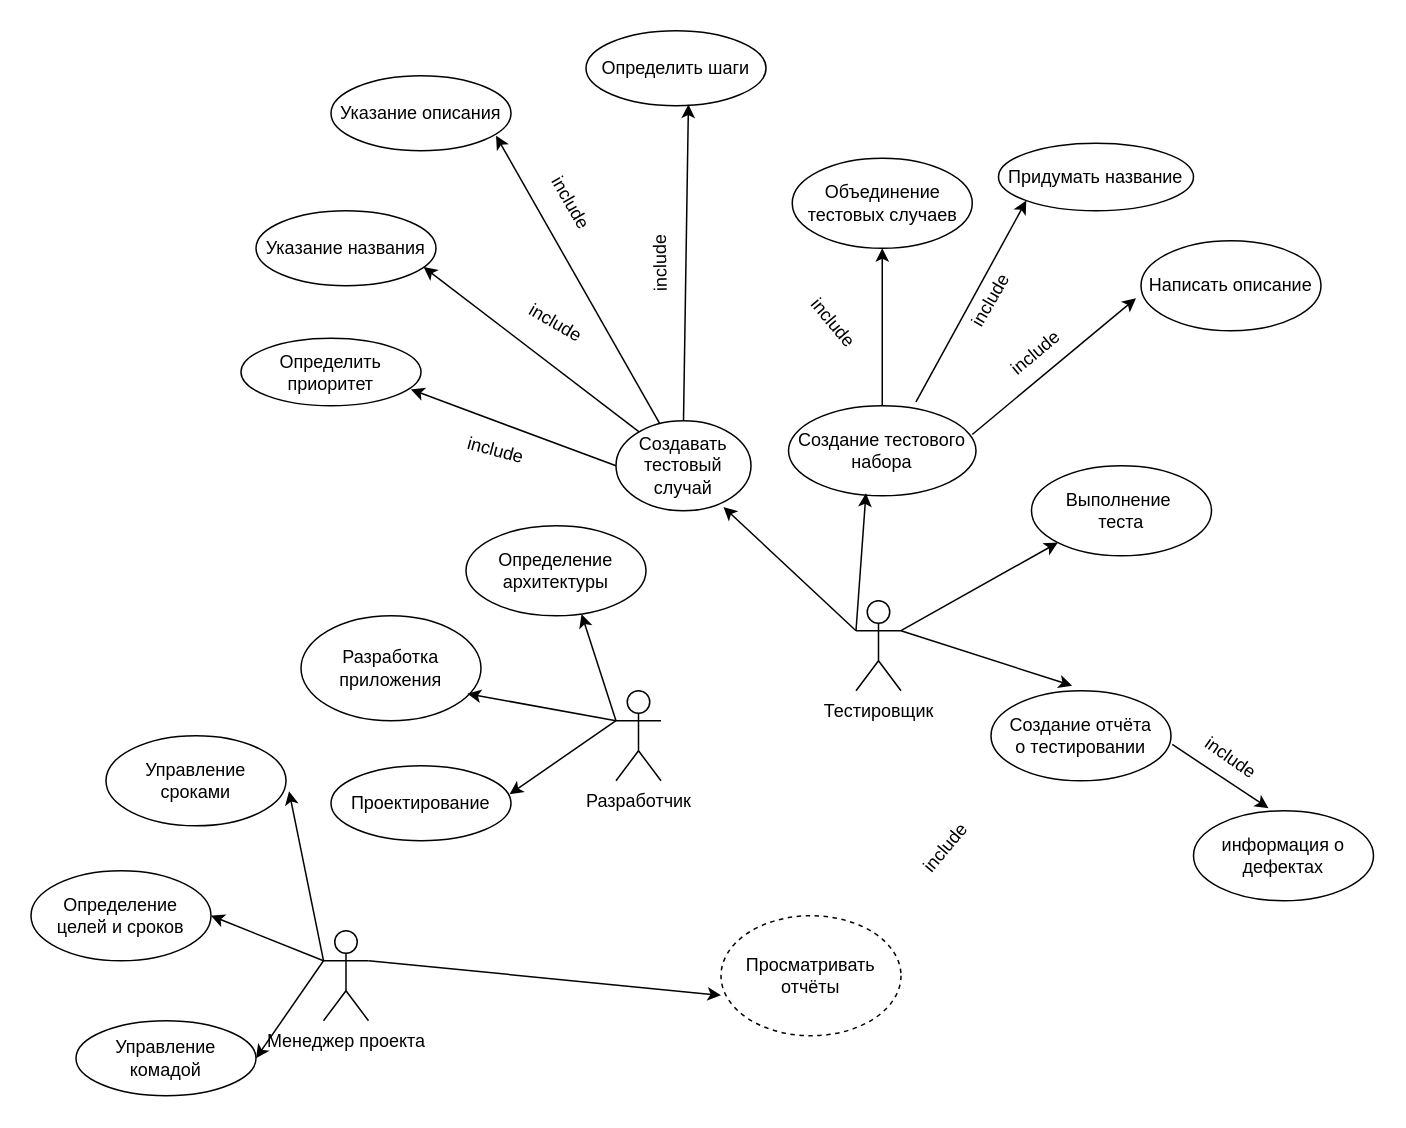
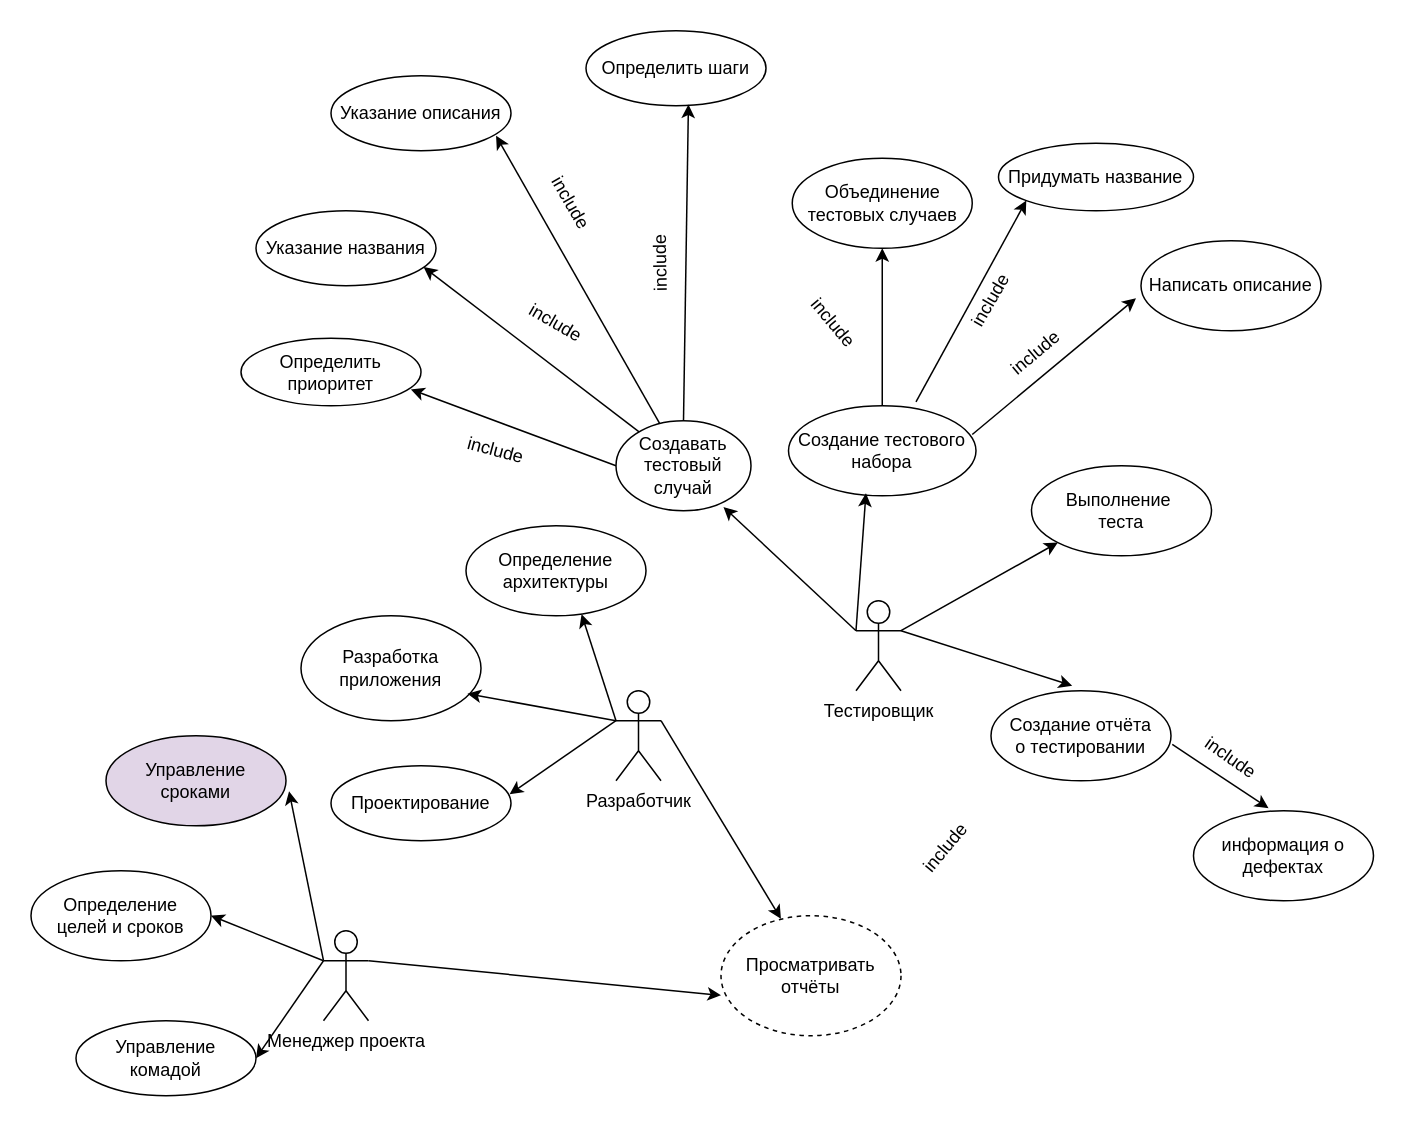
node "Управление сроками": fillcolor #ffffff -> #e1d5e7
edge "Разработчик" -> "Просматривать отчёты": added
